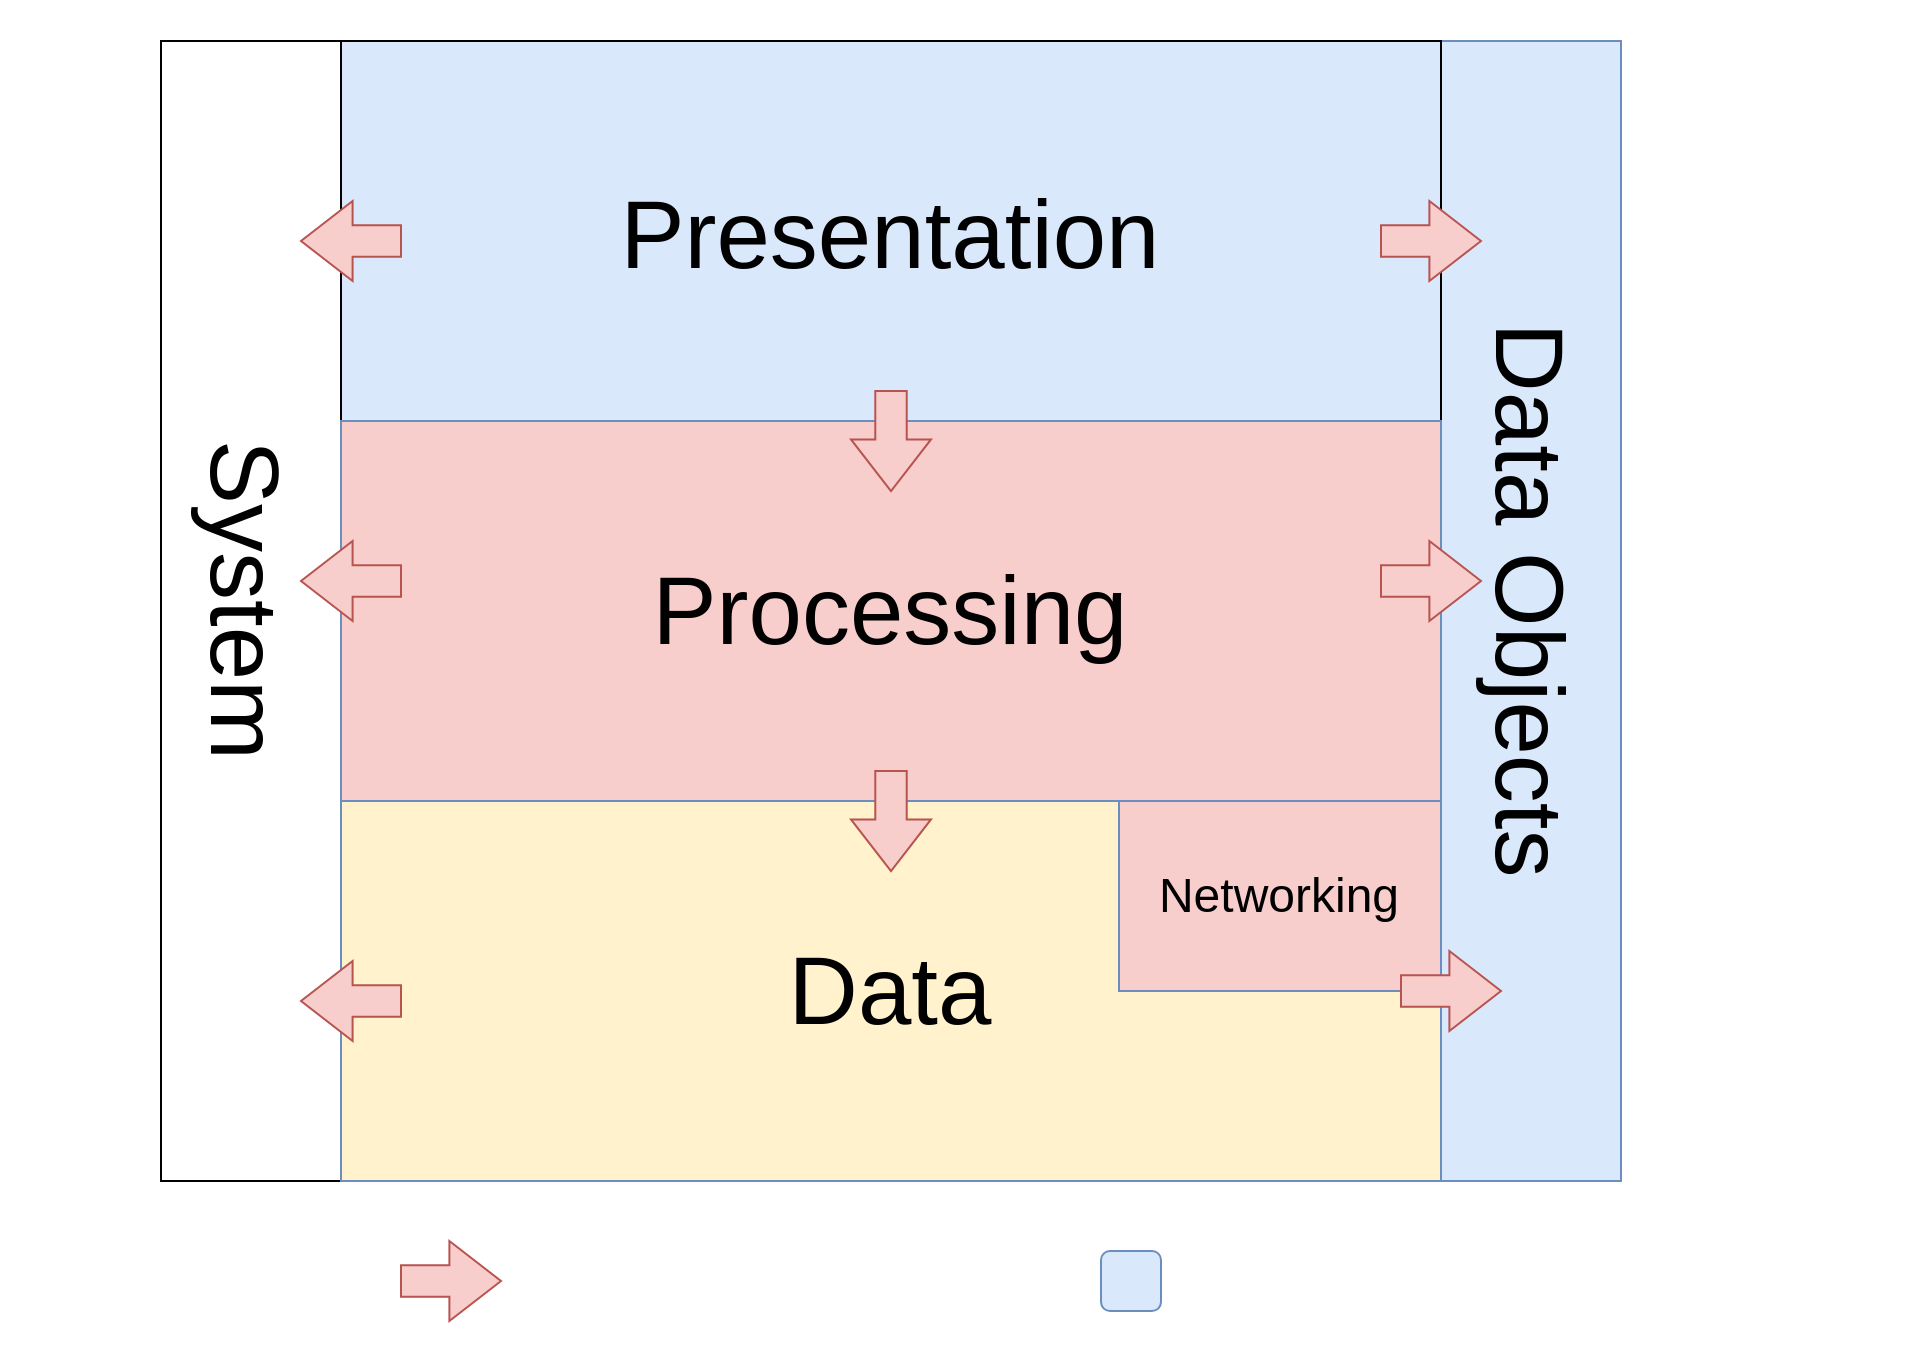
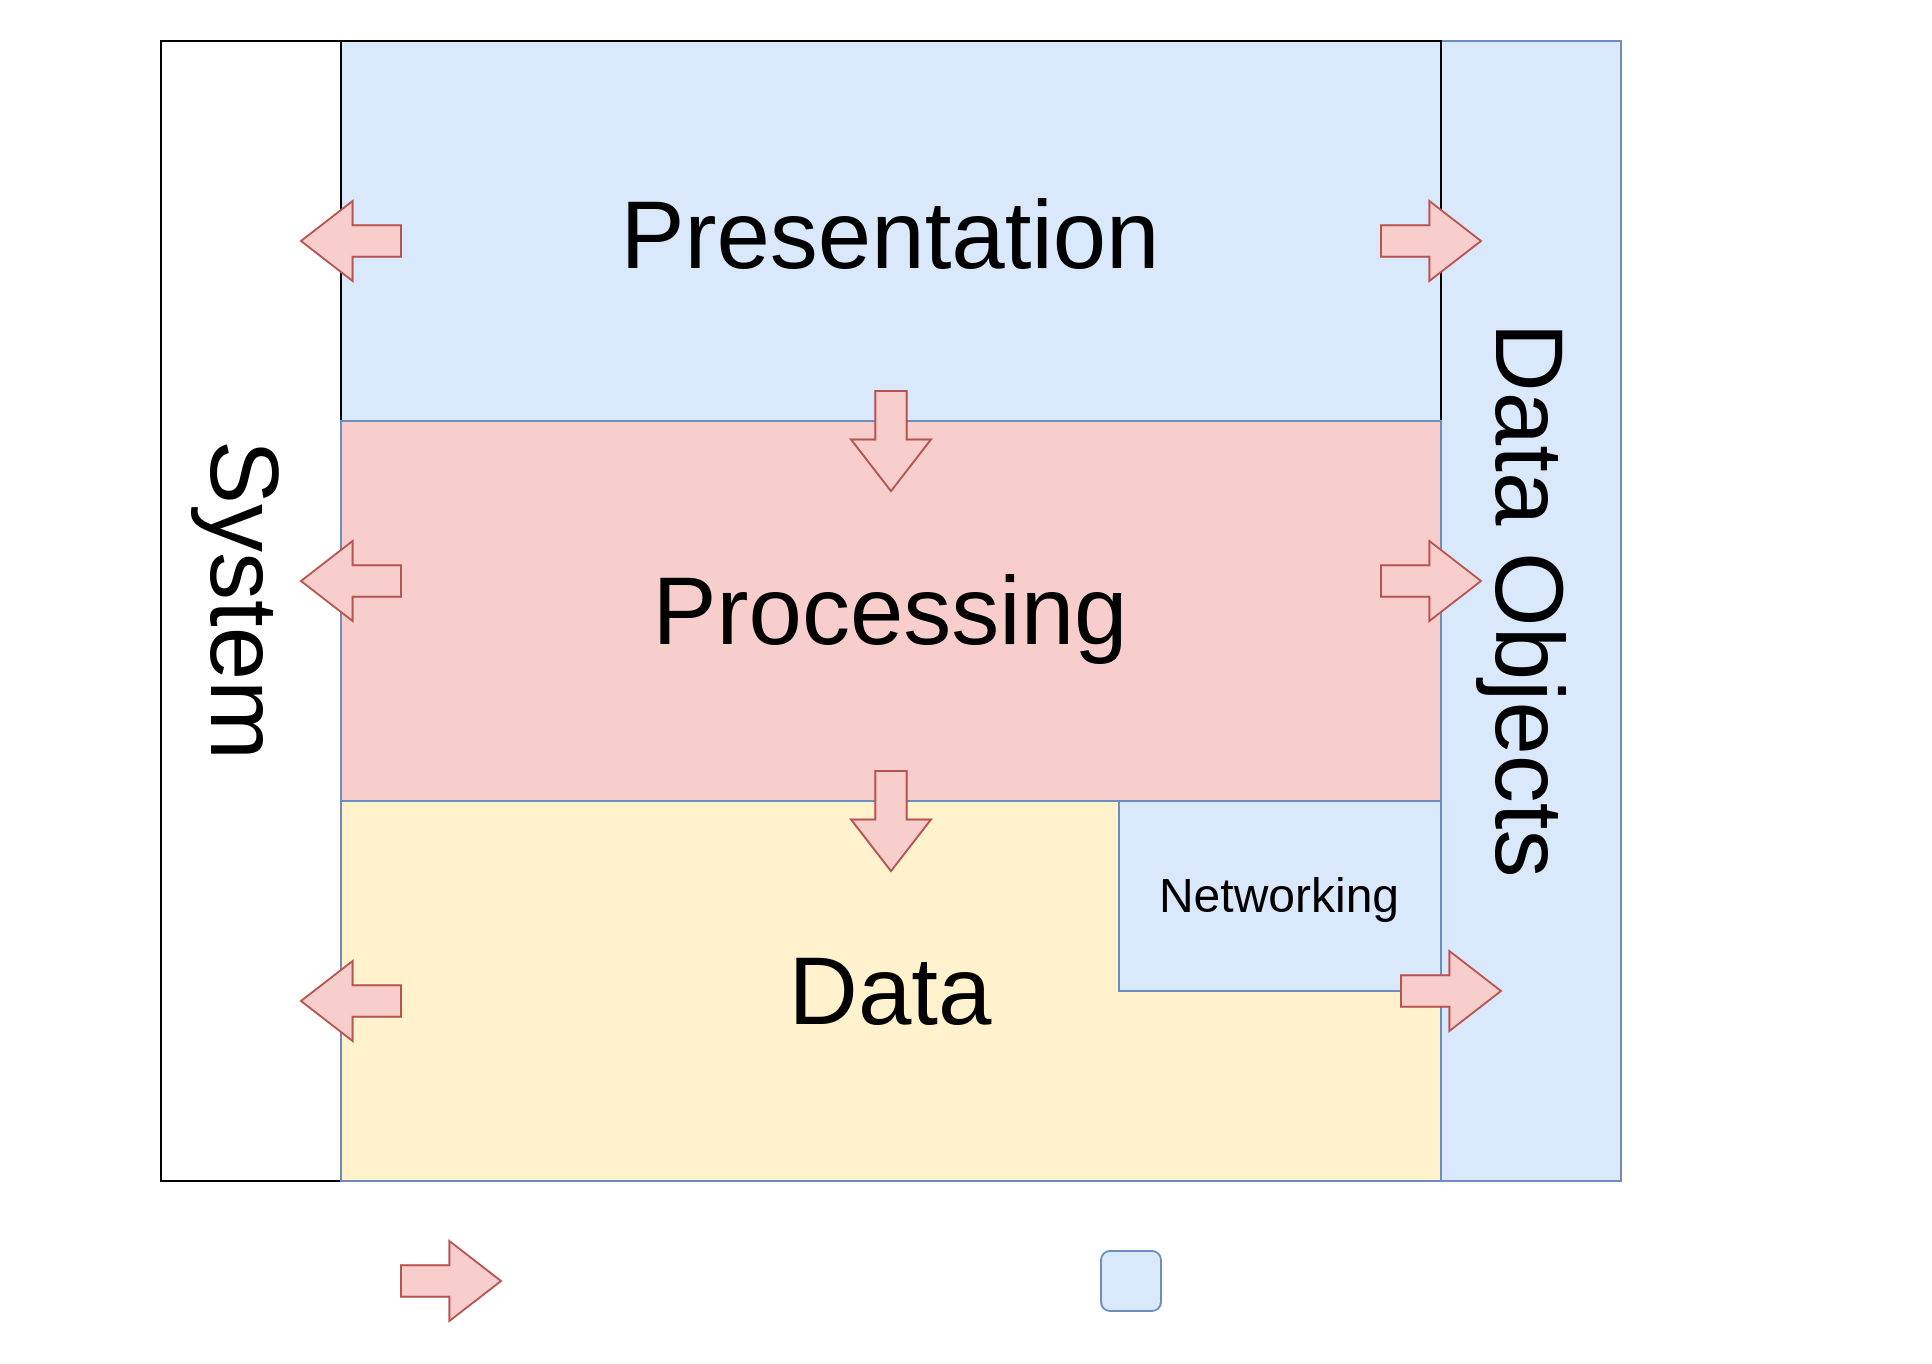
node "Networking": fillcolor #f8cecc -> #dae8fc
